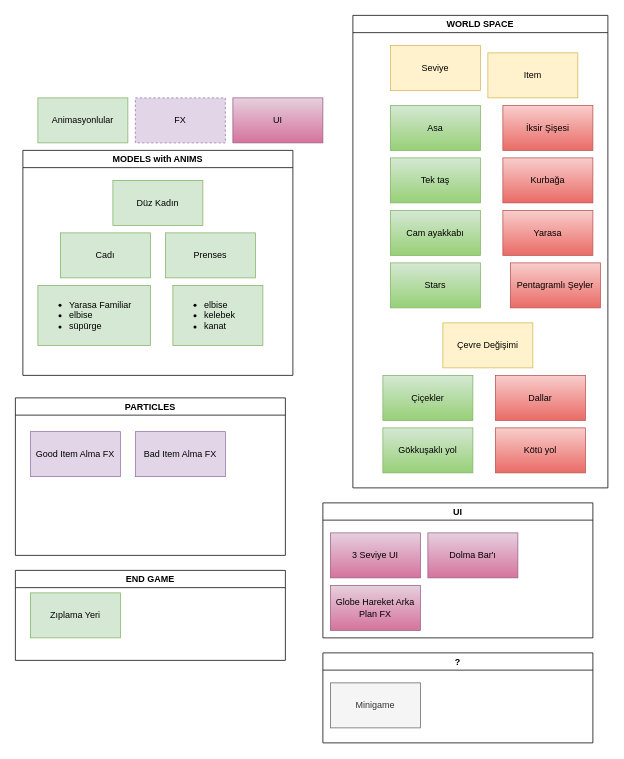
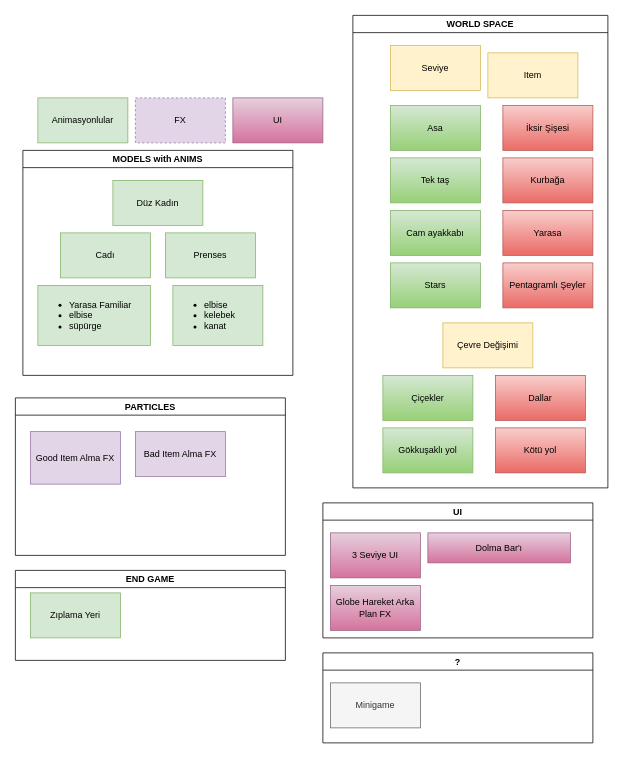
node "Pentagramlı Şeyler": moved (555, 285) -> (548, 285)
node "Good Item Alma FX": size 90x45 -> 90x53
node "Dolma Bar'ı": size 90x45 -> 143x30
